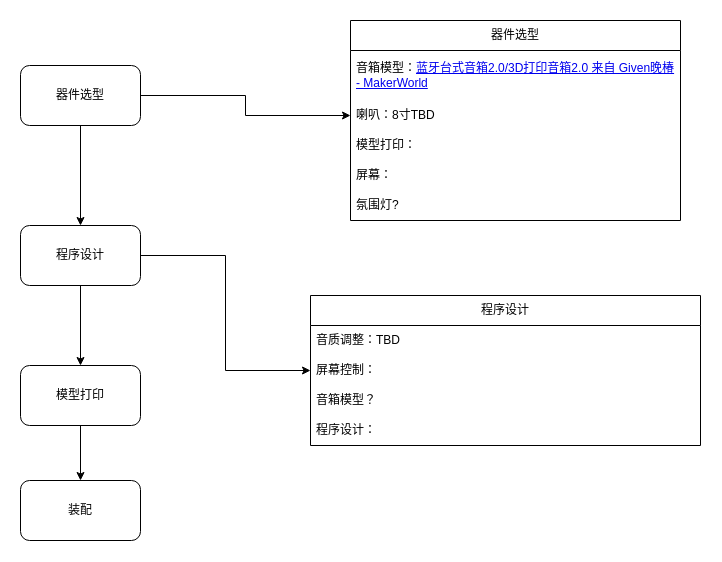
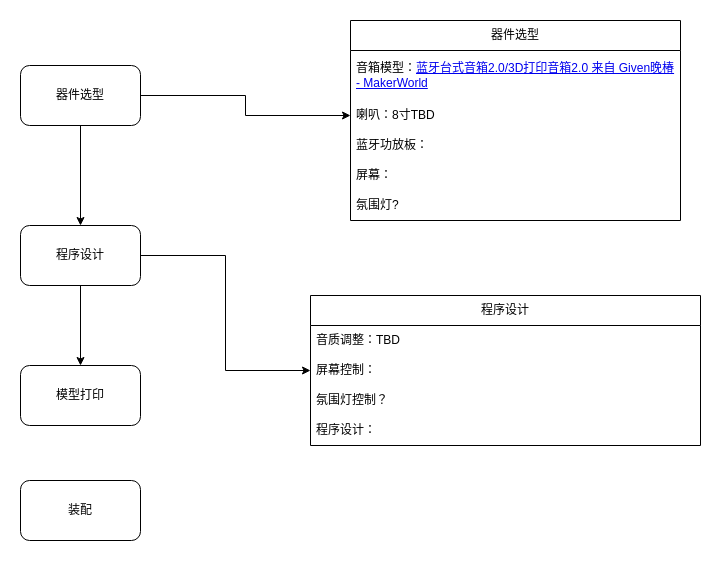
node "模型打印：": label "模型打印：" -> "蓝牙功放板："
node "音箱模型？": label "音箱模型？" -> "氛围灯控制？"
edge "模型打印" -> "装配": removed
